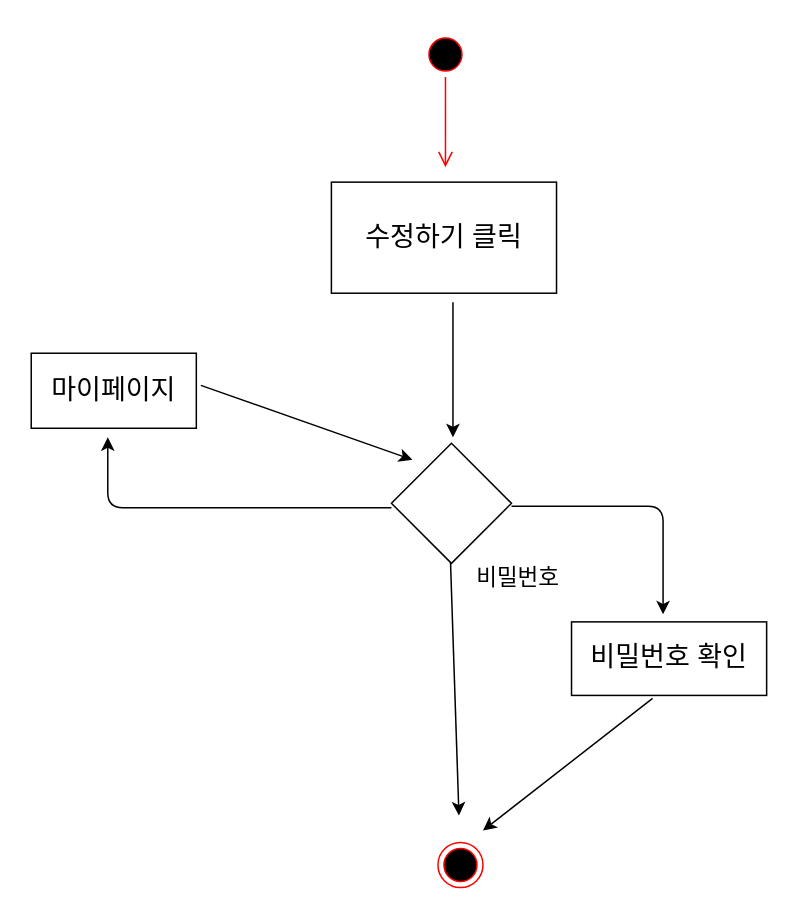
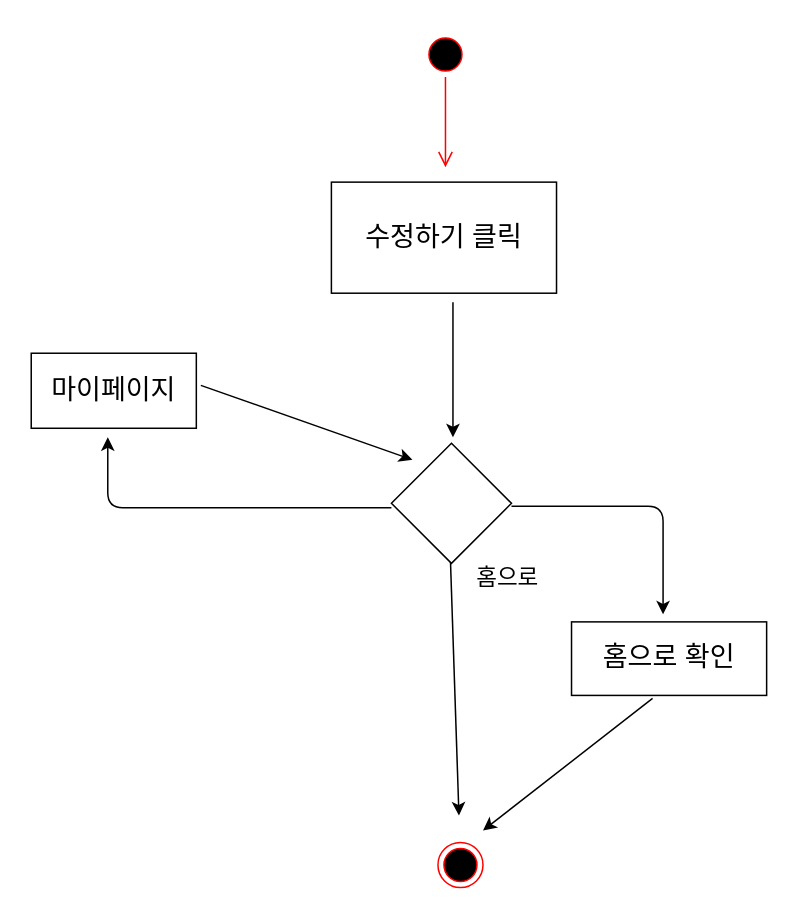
node "비밀번호": label "비밀번호" -> "홈으로"
node "비밀번호 확인": label "비밀번호 확인" -> "홈으로 확인"
